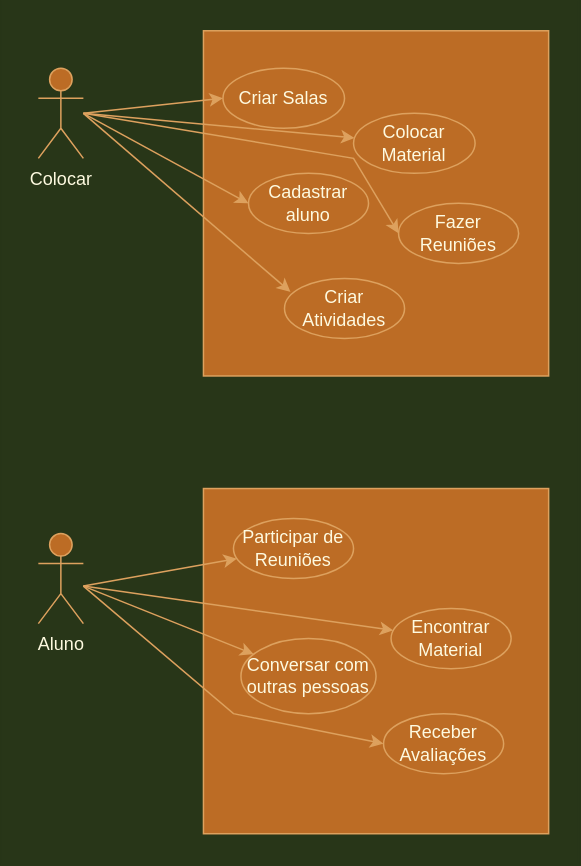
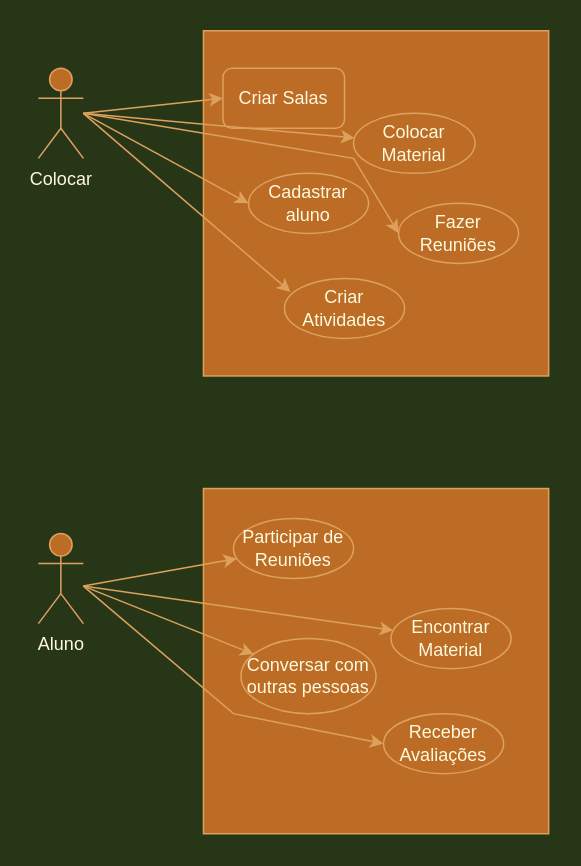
node "Criar Salas": shape ellipse -> rounded rectangle
